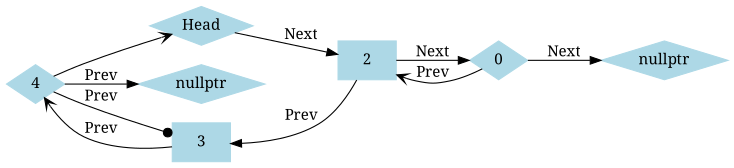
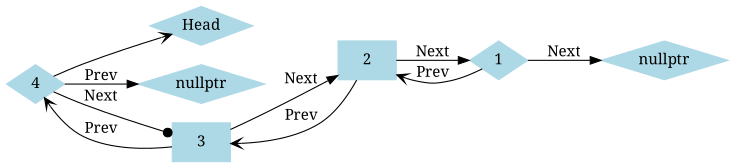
edge "Head" -> "2": now "3" -> "2"
node "0": label "0" -> "1"
edge "4" -> "3": label "Prev" -> "Next"
edge "2" -> "3": arrowhead normal -> vee
